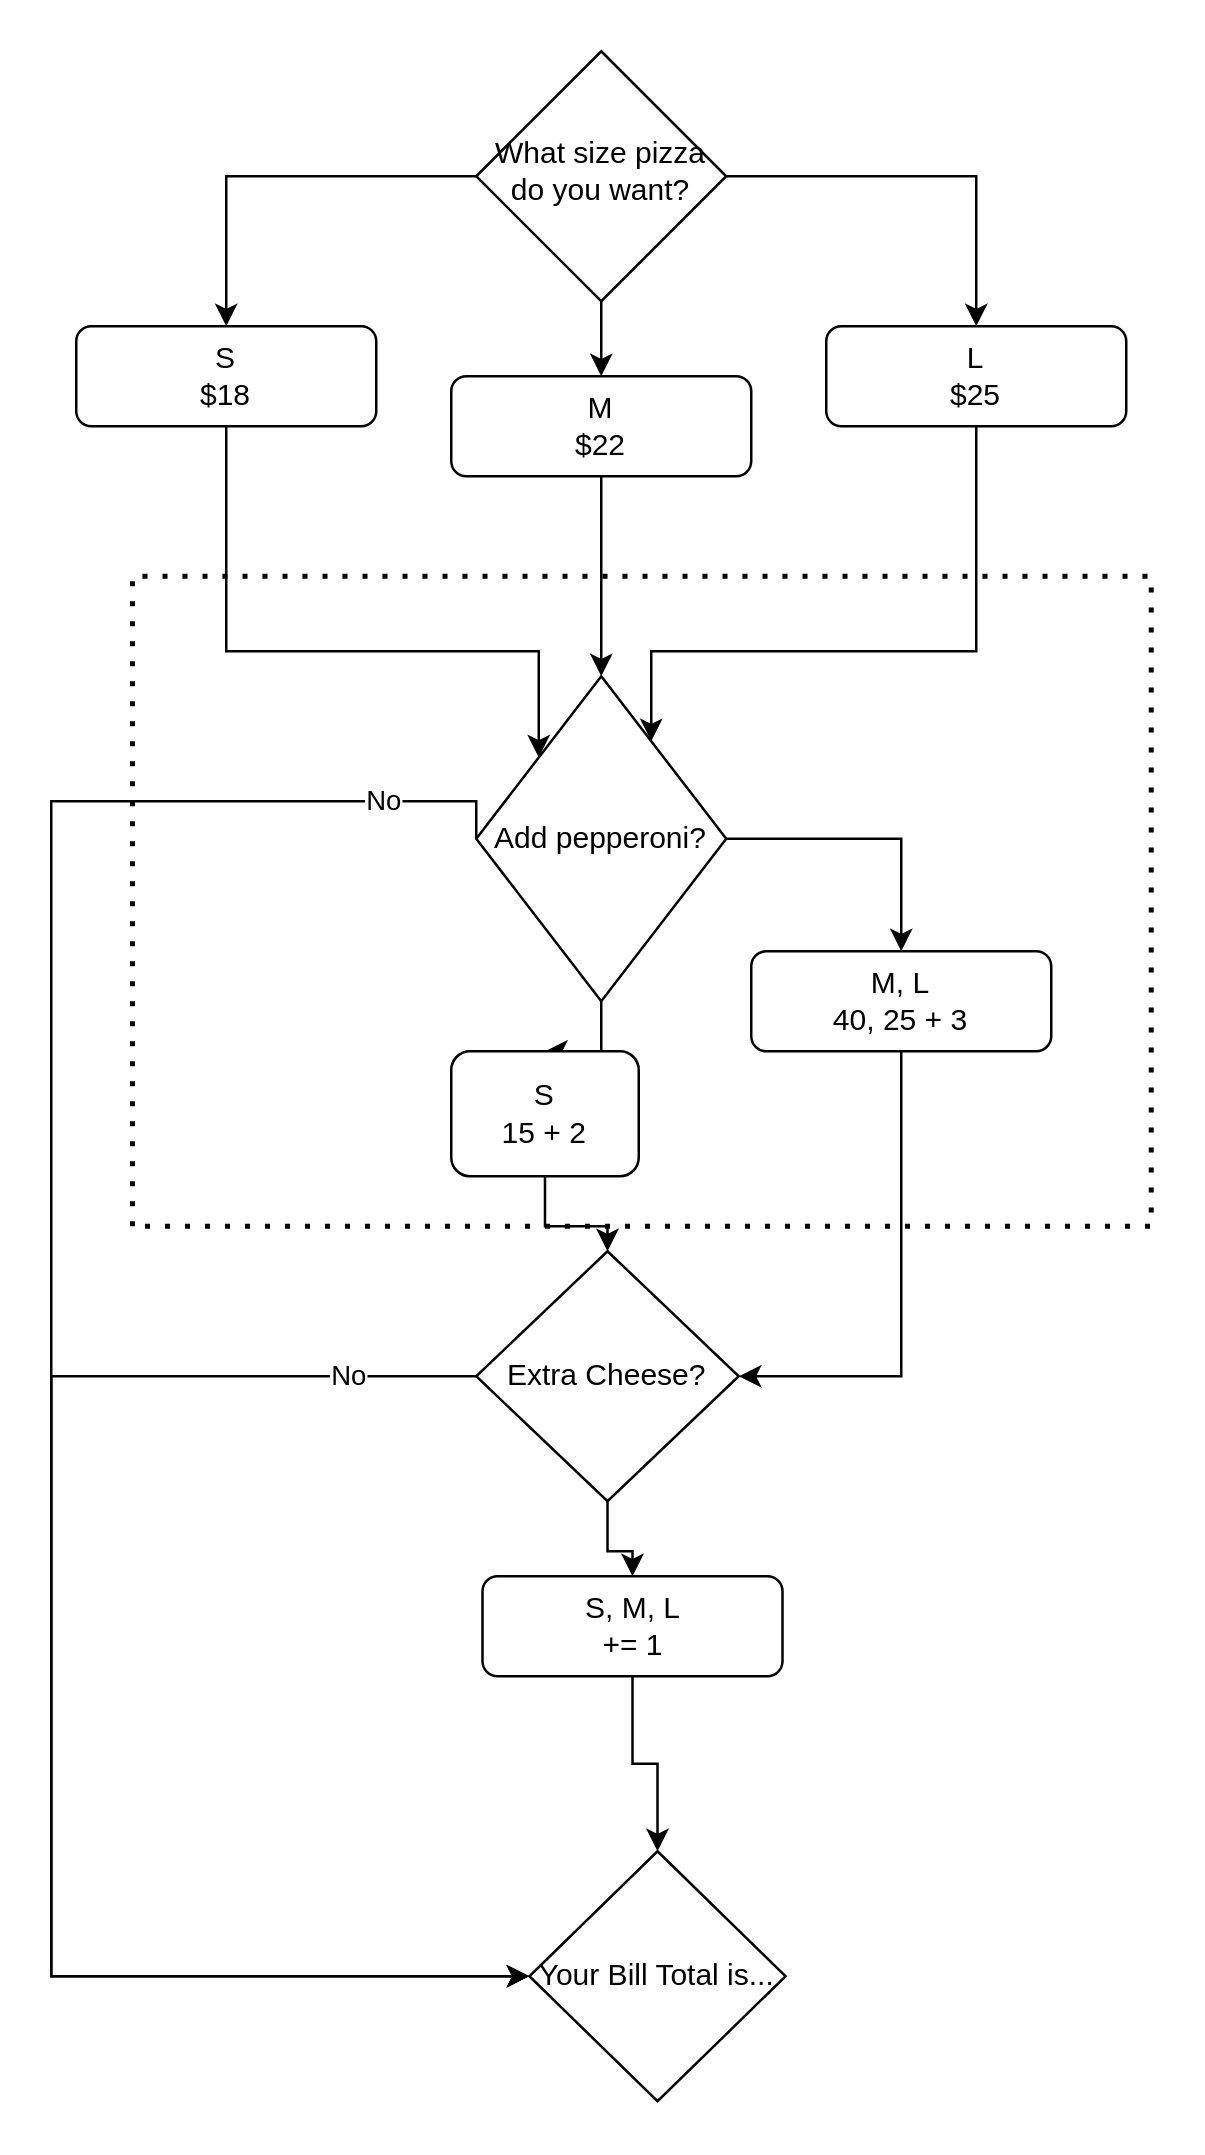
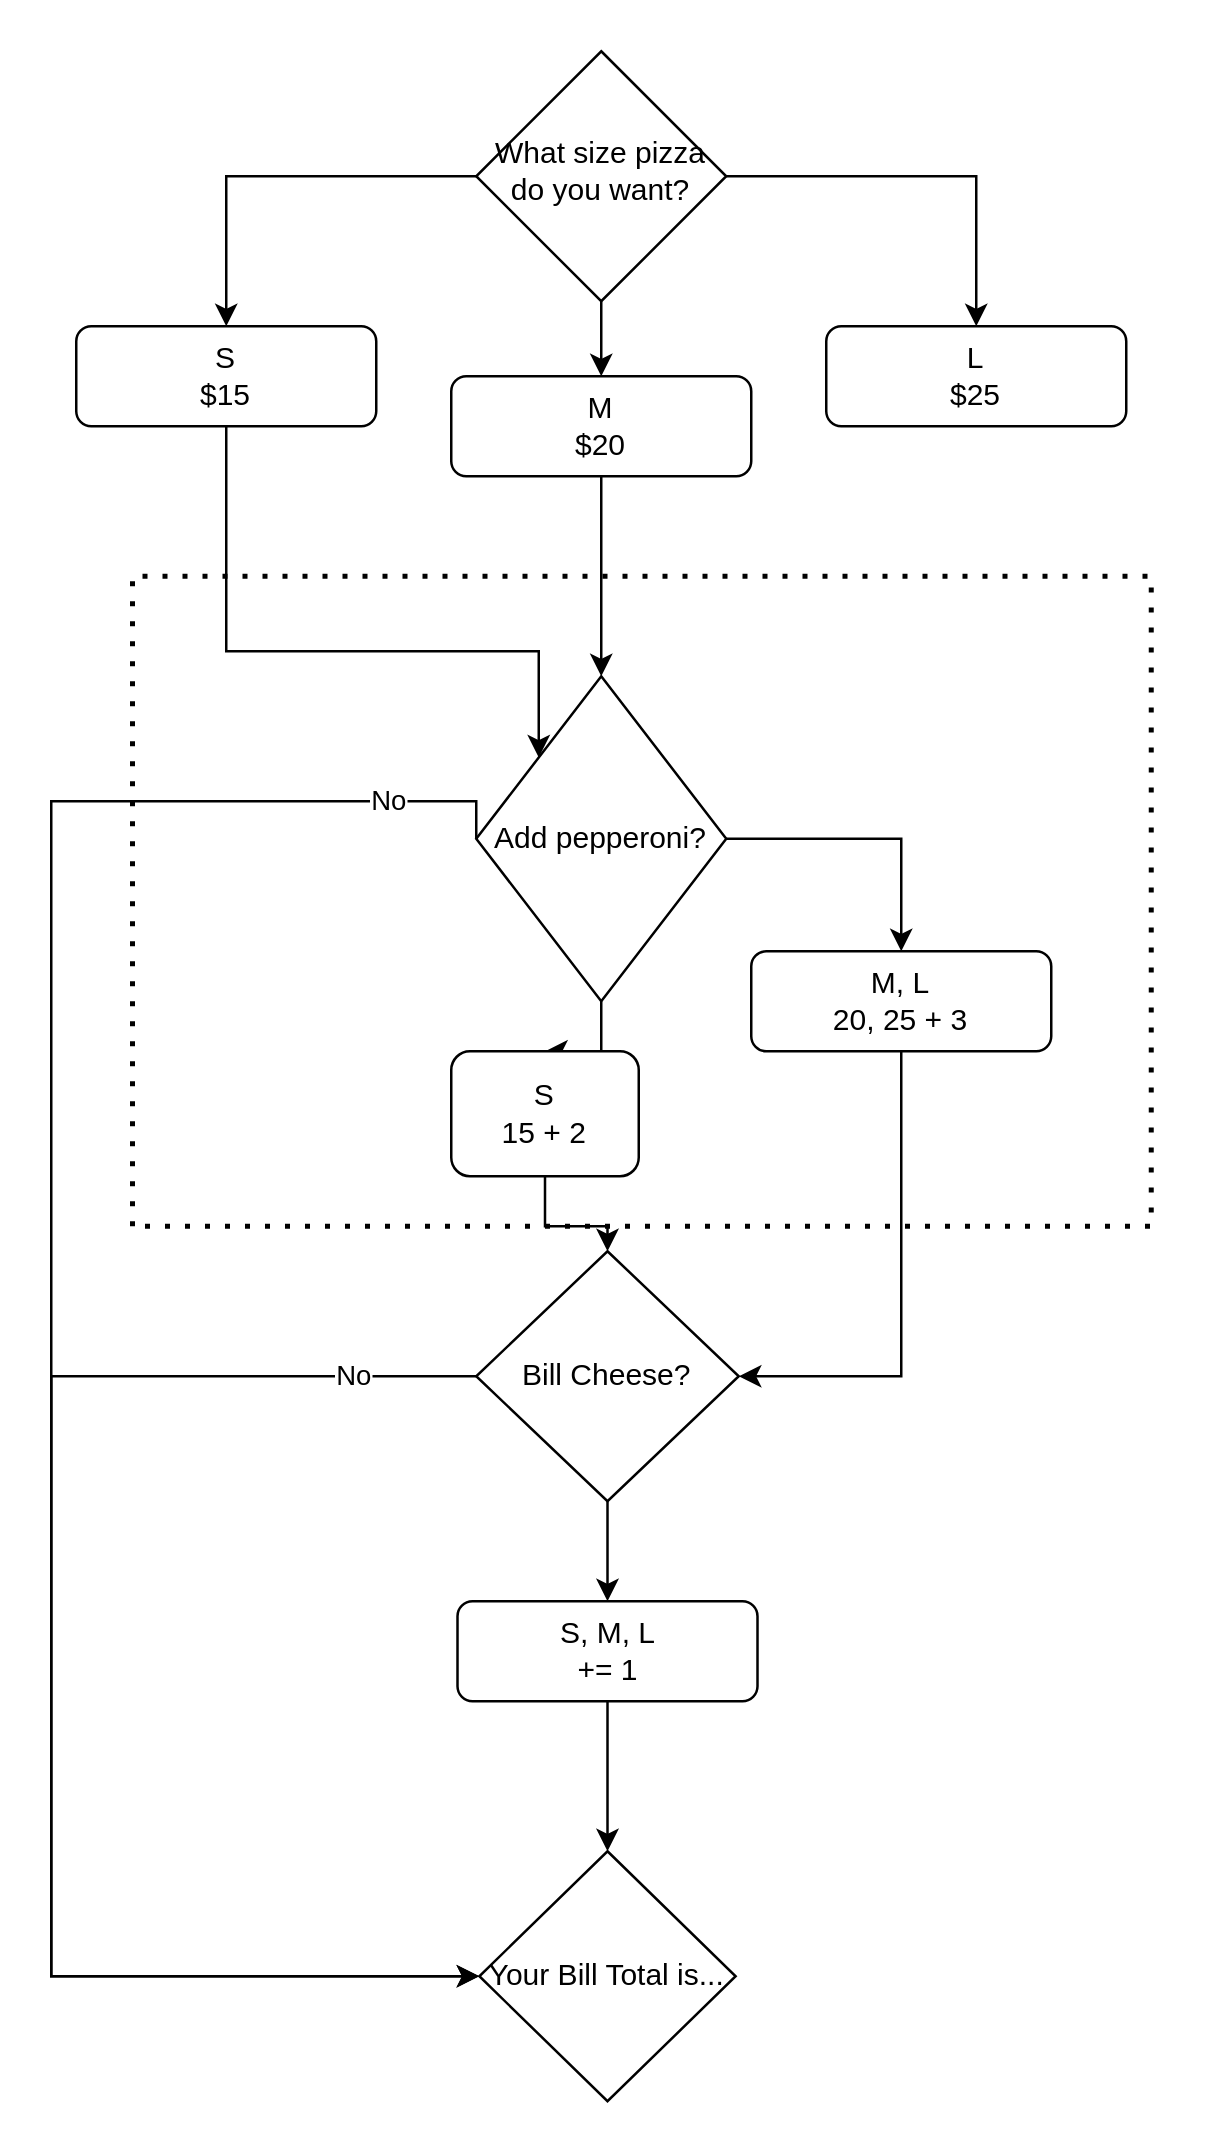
node "S $18": label "S $18" -> "S $15"
node "M $22": label "M $22" -> "M $20"
edge "L $25" -> "Add pepperoni?": removed
node "M, L 40, 25 + 3": label "M, L 40, 25 + 3" -> "M, L 20, 25 + 3"
node "Extra Cheese?": label "Extra Cheese?" -> "Bill Cheese?"
node "S, M, L += 1": moved (633, 1626) -> (608, 1651)
node "Your Bill Total is...": moved (658, 1976) -> (608, 1976)
